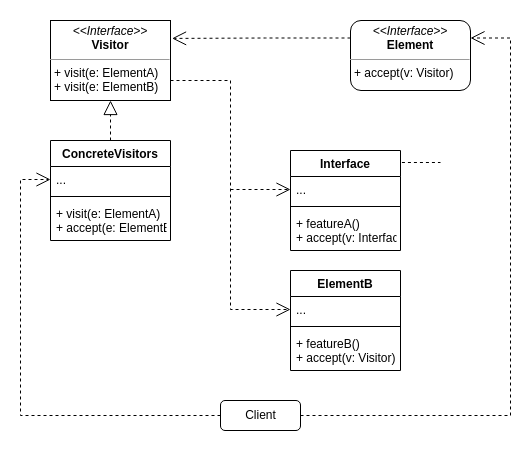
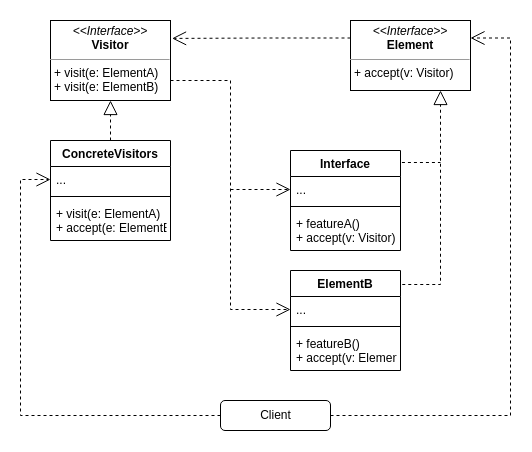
node "<<Interface>> Element + accept(v: Visitor)": shape rounded rectangle -> rectangle
edge "ElementB" -> "<<Interface>> Element + accept(v: Visitor)": added
node "+ featureA() + accept(v: Interface)": label "+ featureA() + accept(v: Interface)" -> "+ featureA() + accept(v: Visitor)"
node "+ featureB() + accept(v: Visitor)": label "+ featureB() + accept(v: Visitor)" -> "+ featureB() + accept(v: ElementA)"
node "Client": size 80x30 -> 110x30
